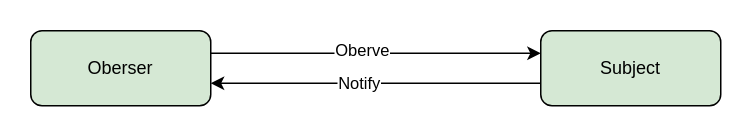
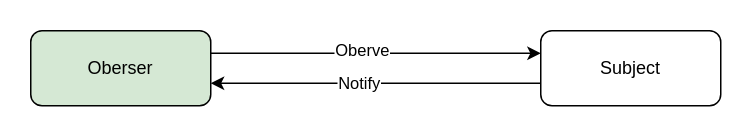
node "Subject": fillcolor #d5e8d4 -> #ffffff
